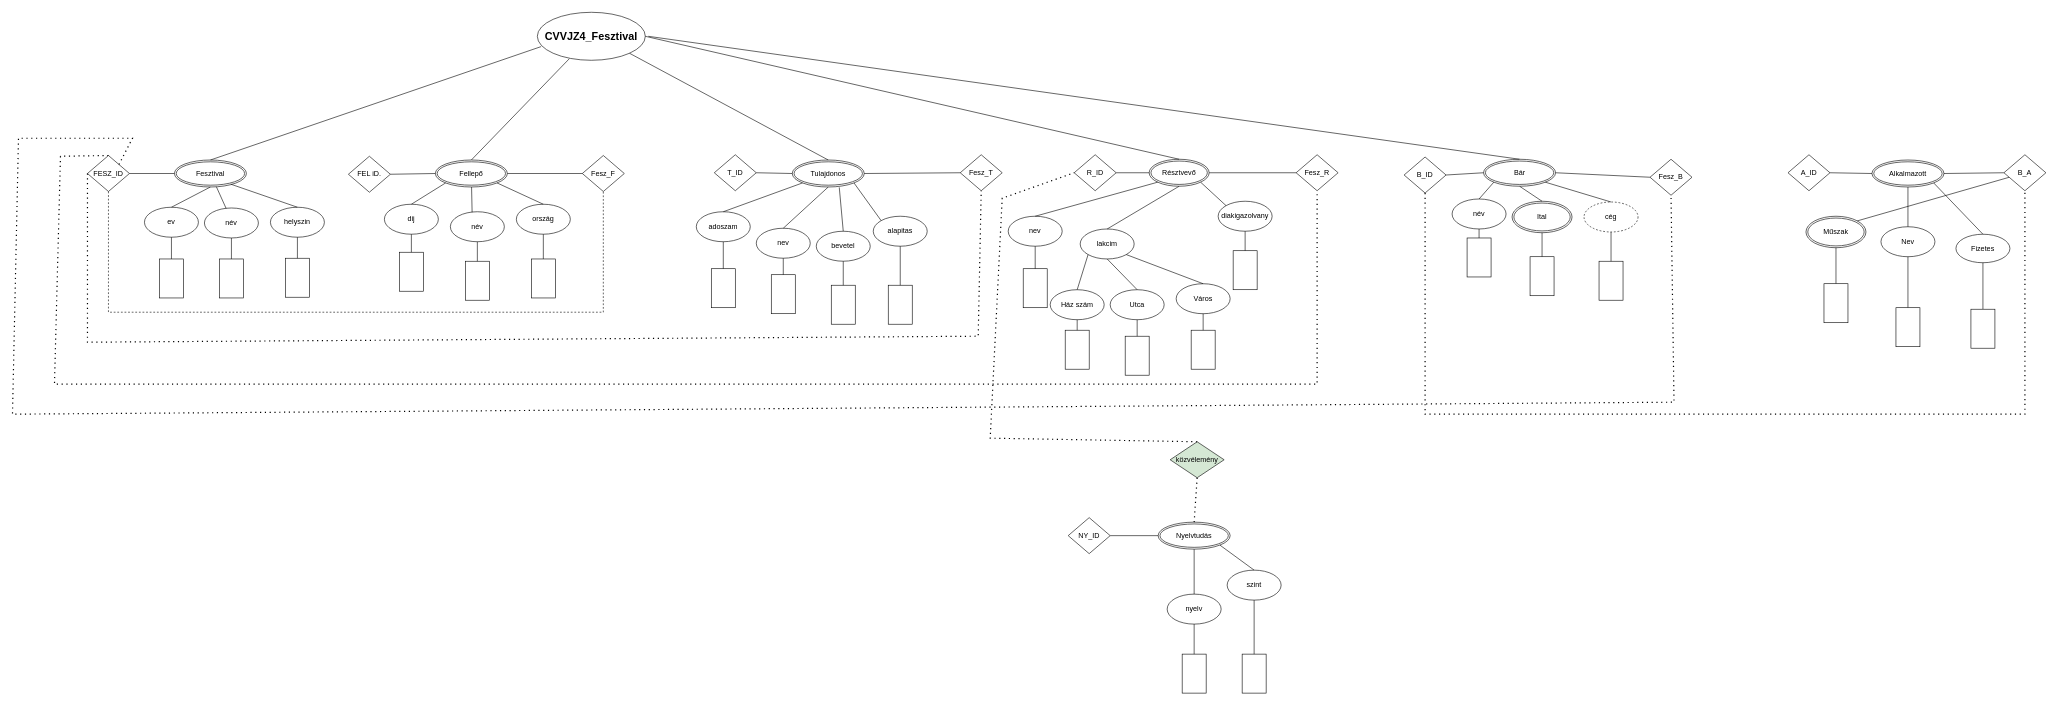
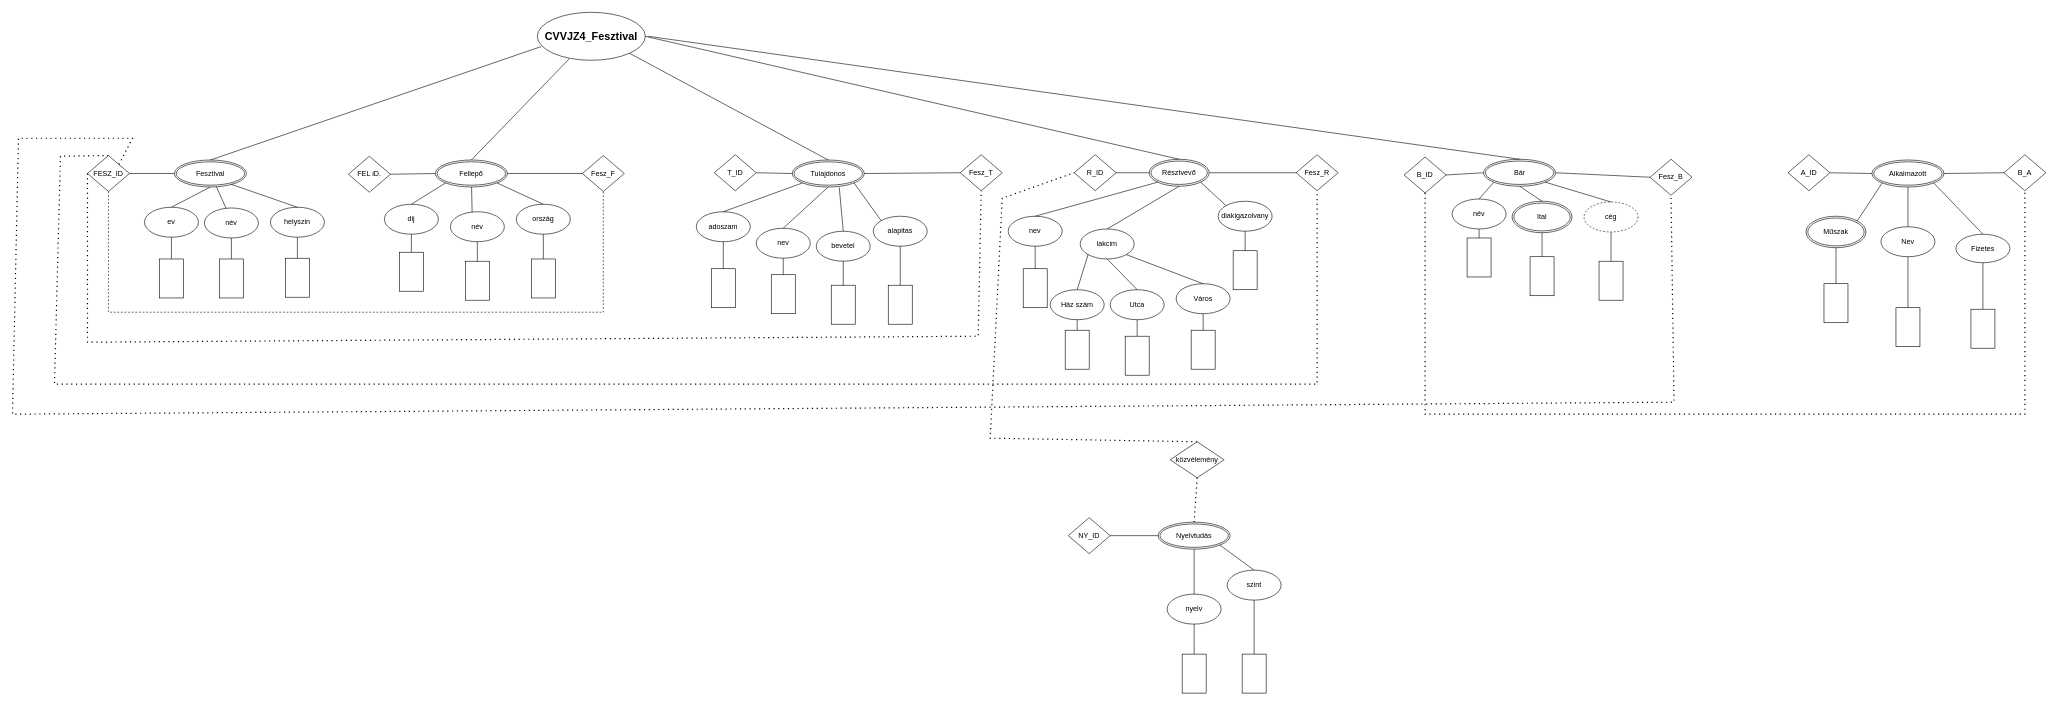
edge "B_A" -- "Műszak": now "Alkalmazott" -- "Műszak"
node "közvélemény": fillcolor #d5e8d4 -> #ffffff
